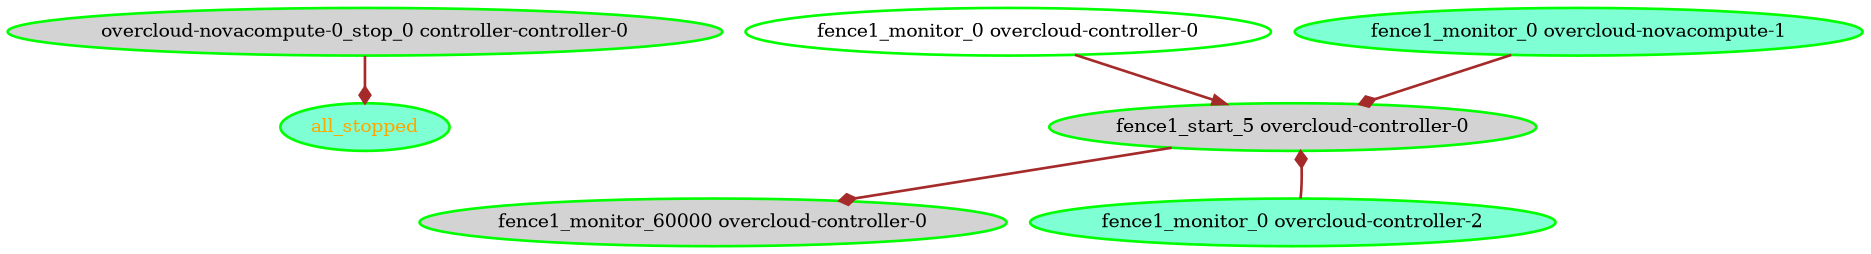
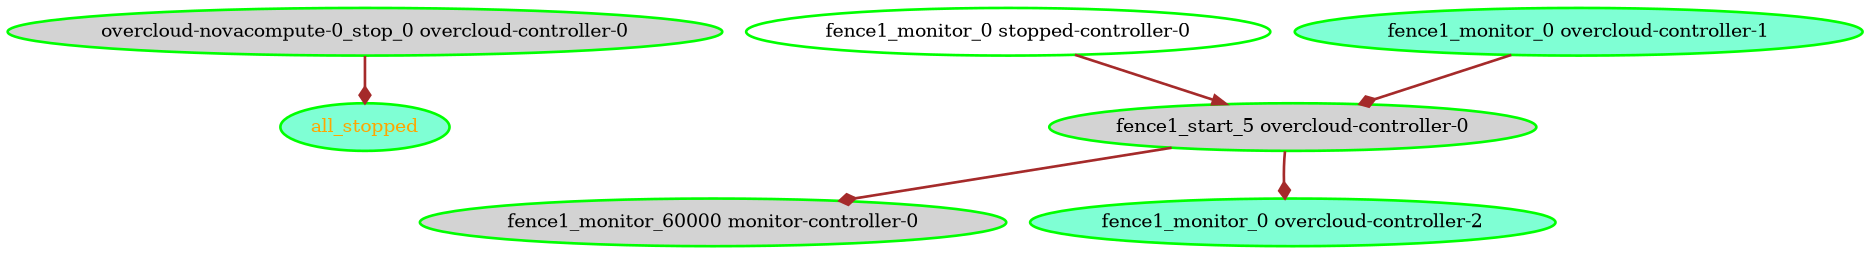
node "overcloud-novacompute-0_stop_0 controller-controller-0": label "overcloud-novacompute-0_stop_0 controller-controller-0" -> "overcloud-novacompute-0_stop_0 overcloud-controller-0"
node "fence1_monitor_0 overcloud-controller-0": label "fence1_monitor_0 overcloud-controller-0" -> "fence1_monitor_0 stopped-controller-0"
node "fence1_monitor_0 overcloud-novacompute-1": label "fence1_monitor_0 overcloud-novacompute-1" -> "fence1_monitor_0 overcloud-controller-1"
edge "fence1_monitor_0 overcloud-controller-2" -> "fence1_start_5 overcloud-controller-0": reversed
node "fence1_monitor_60000 overcloud-controller-0": label "fence1_monitor_60000 overcloud-controller-0" -> "fence1_monitor_60000 monitor-controller-0"
